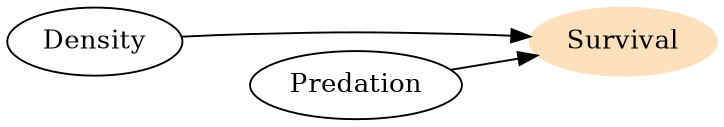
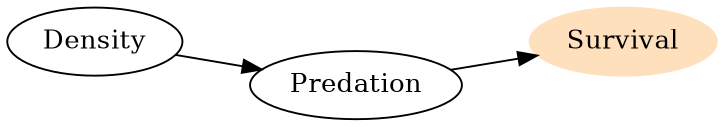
edge "Density" -> "Survival": now "Density" -> "Predation"
